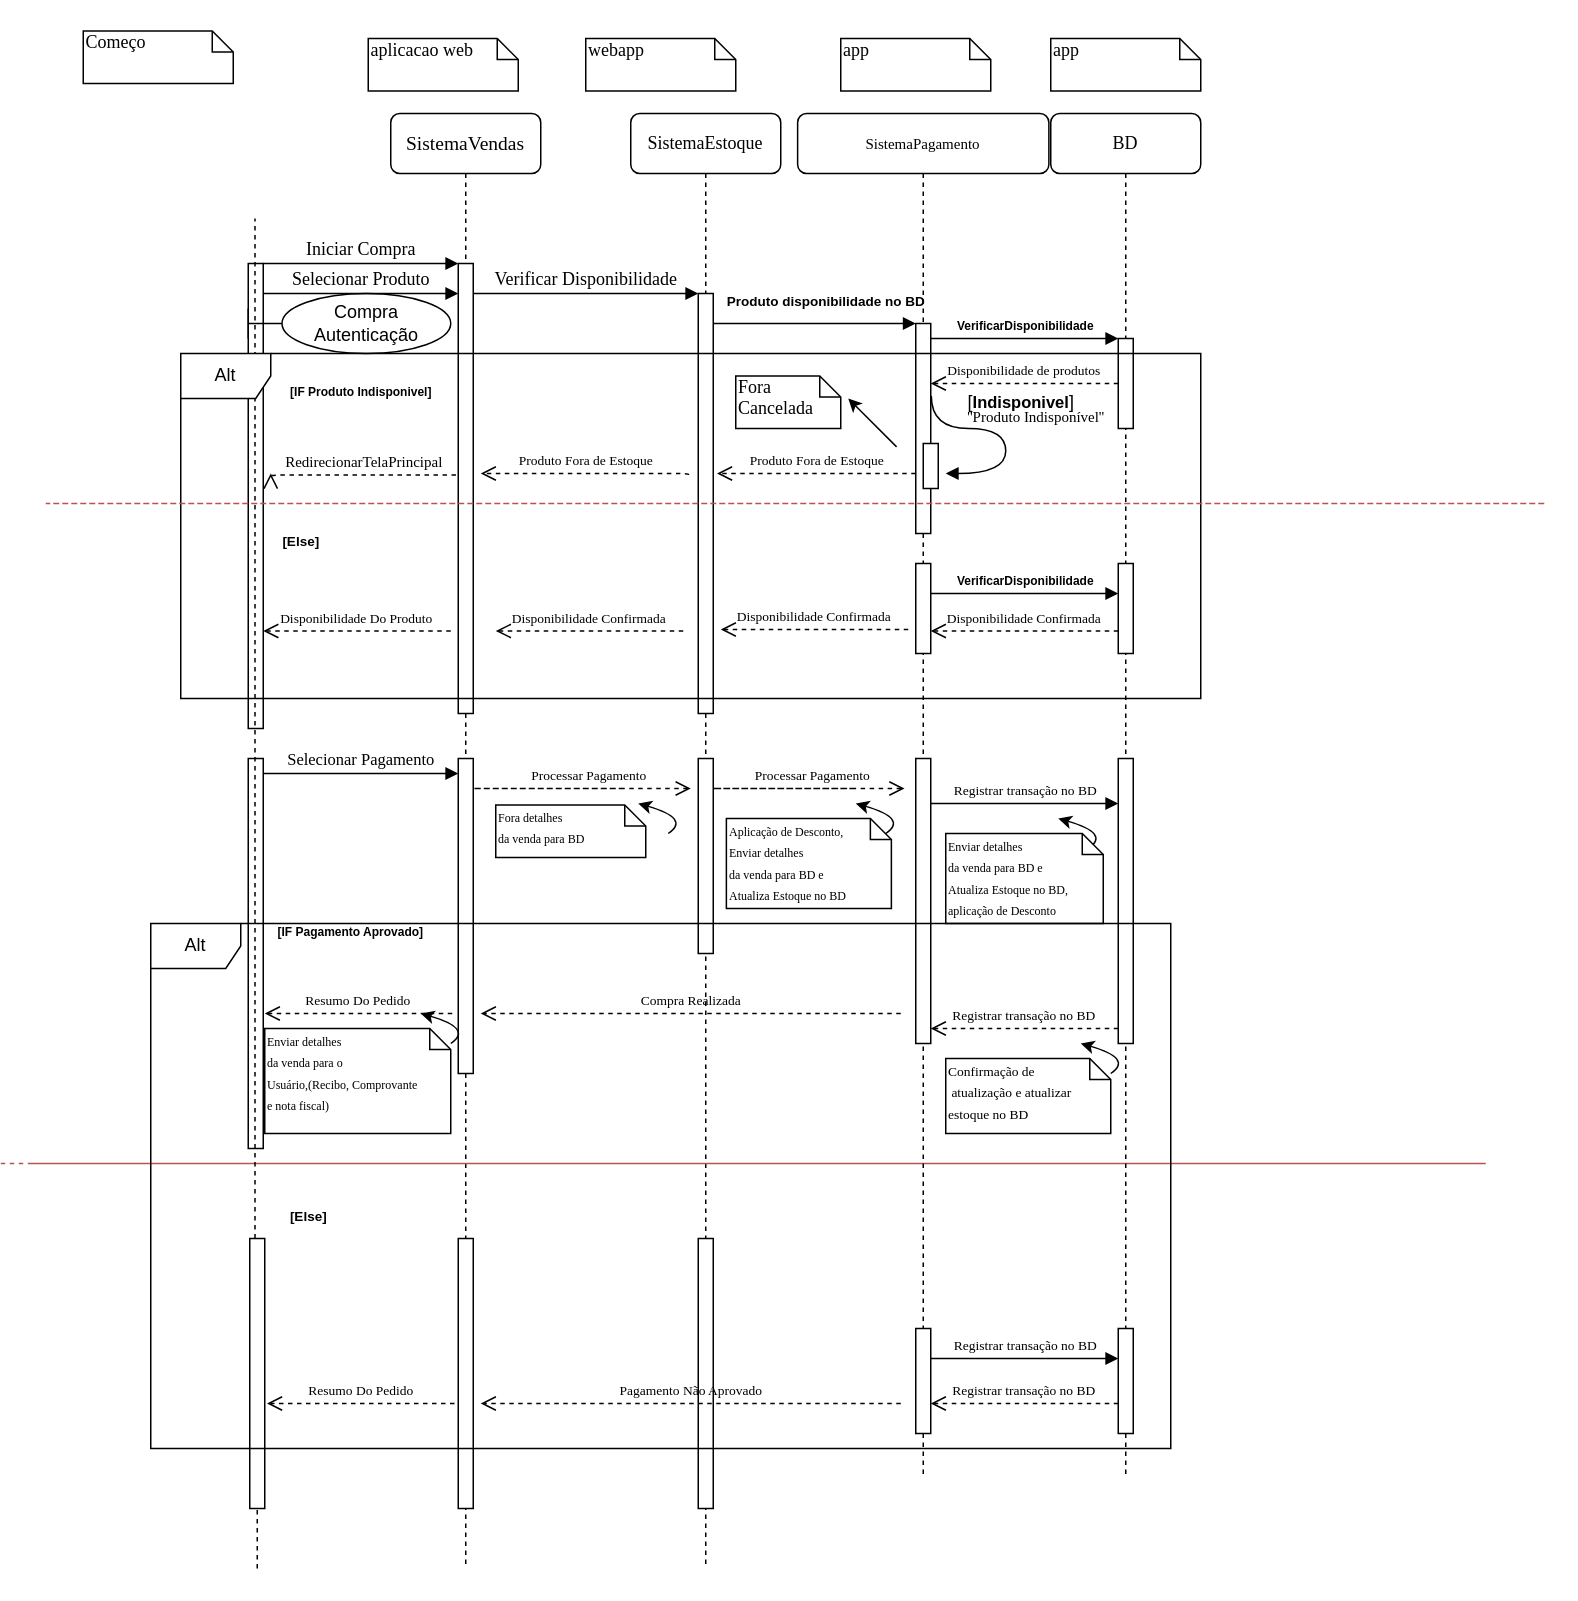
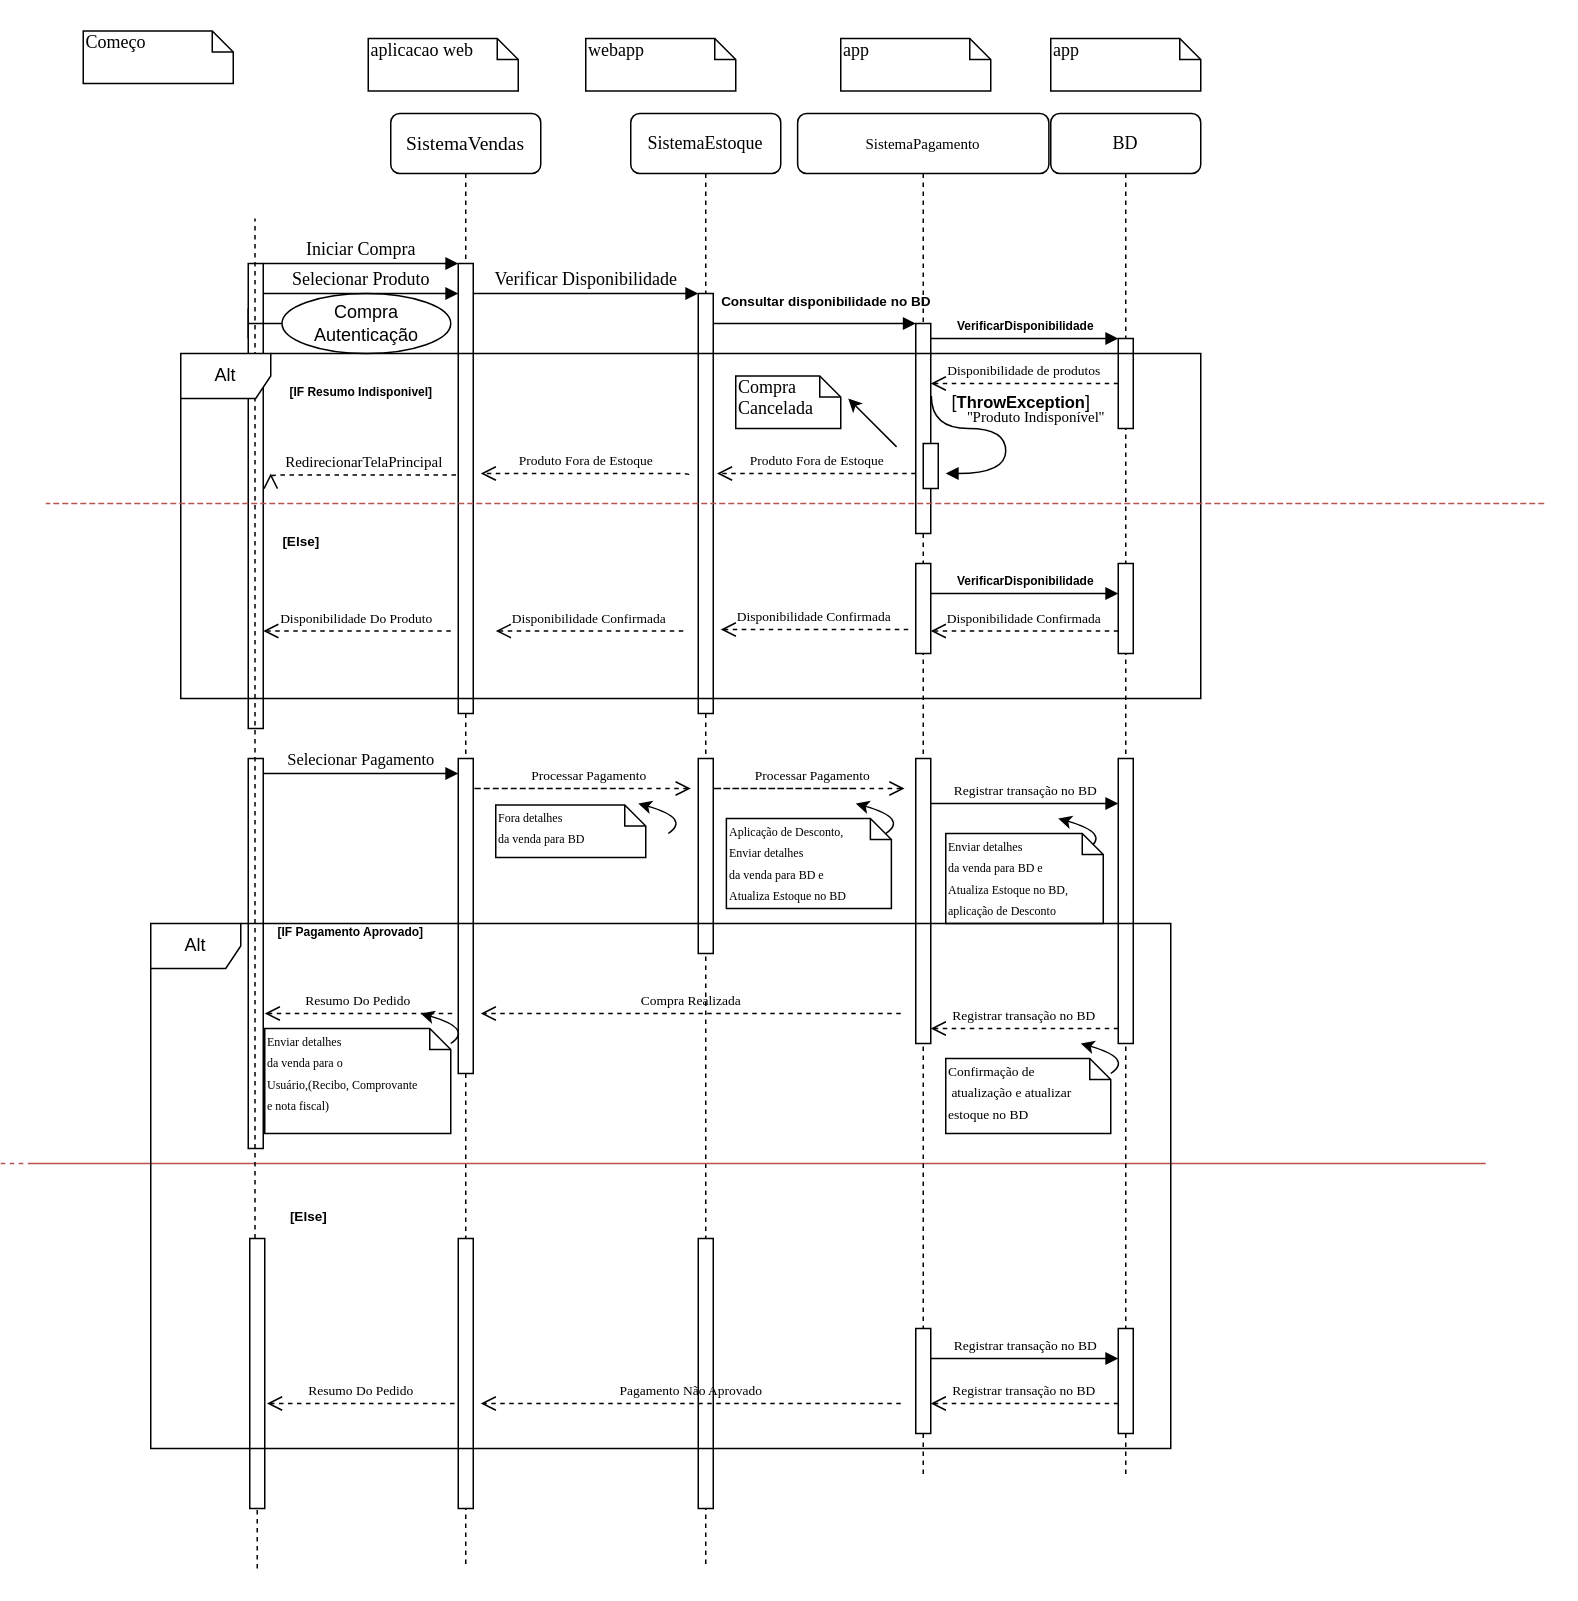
node "Produto disponibilidade no BD": label "Produto disponibilidade no BD" -> "Consultar disponibilidade no BD"
node "[IF Produto Indisponivel]": label "[IF Produto Indisponivel]" -> "[IF Resumo Indisponivel]"
node "Fora Cancelada": label "Fora Cancelada" -> "Compra Cancelada"
node "[Indisponivel]": label "[Indisponivel]" -> "[ThrowException]"
